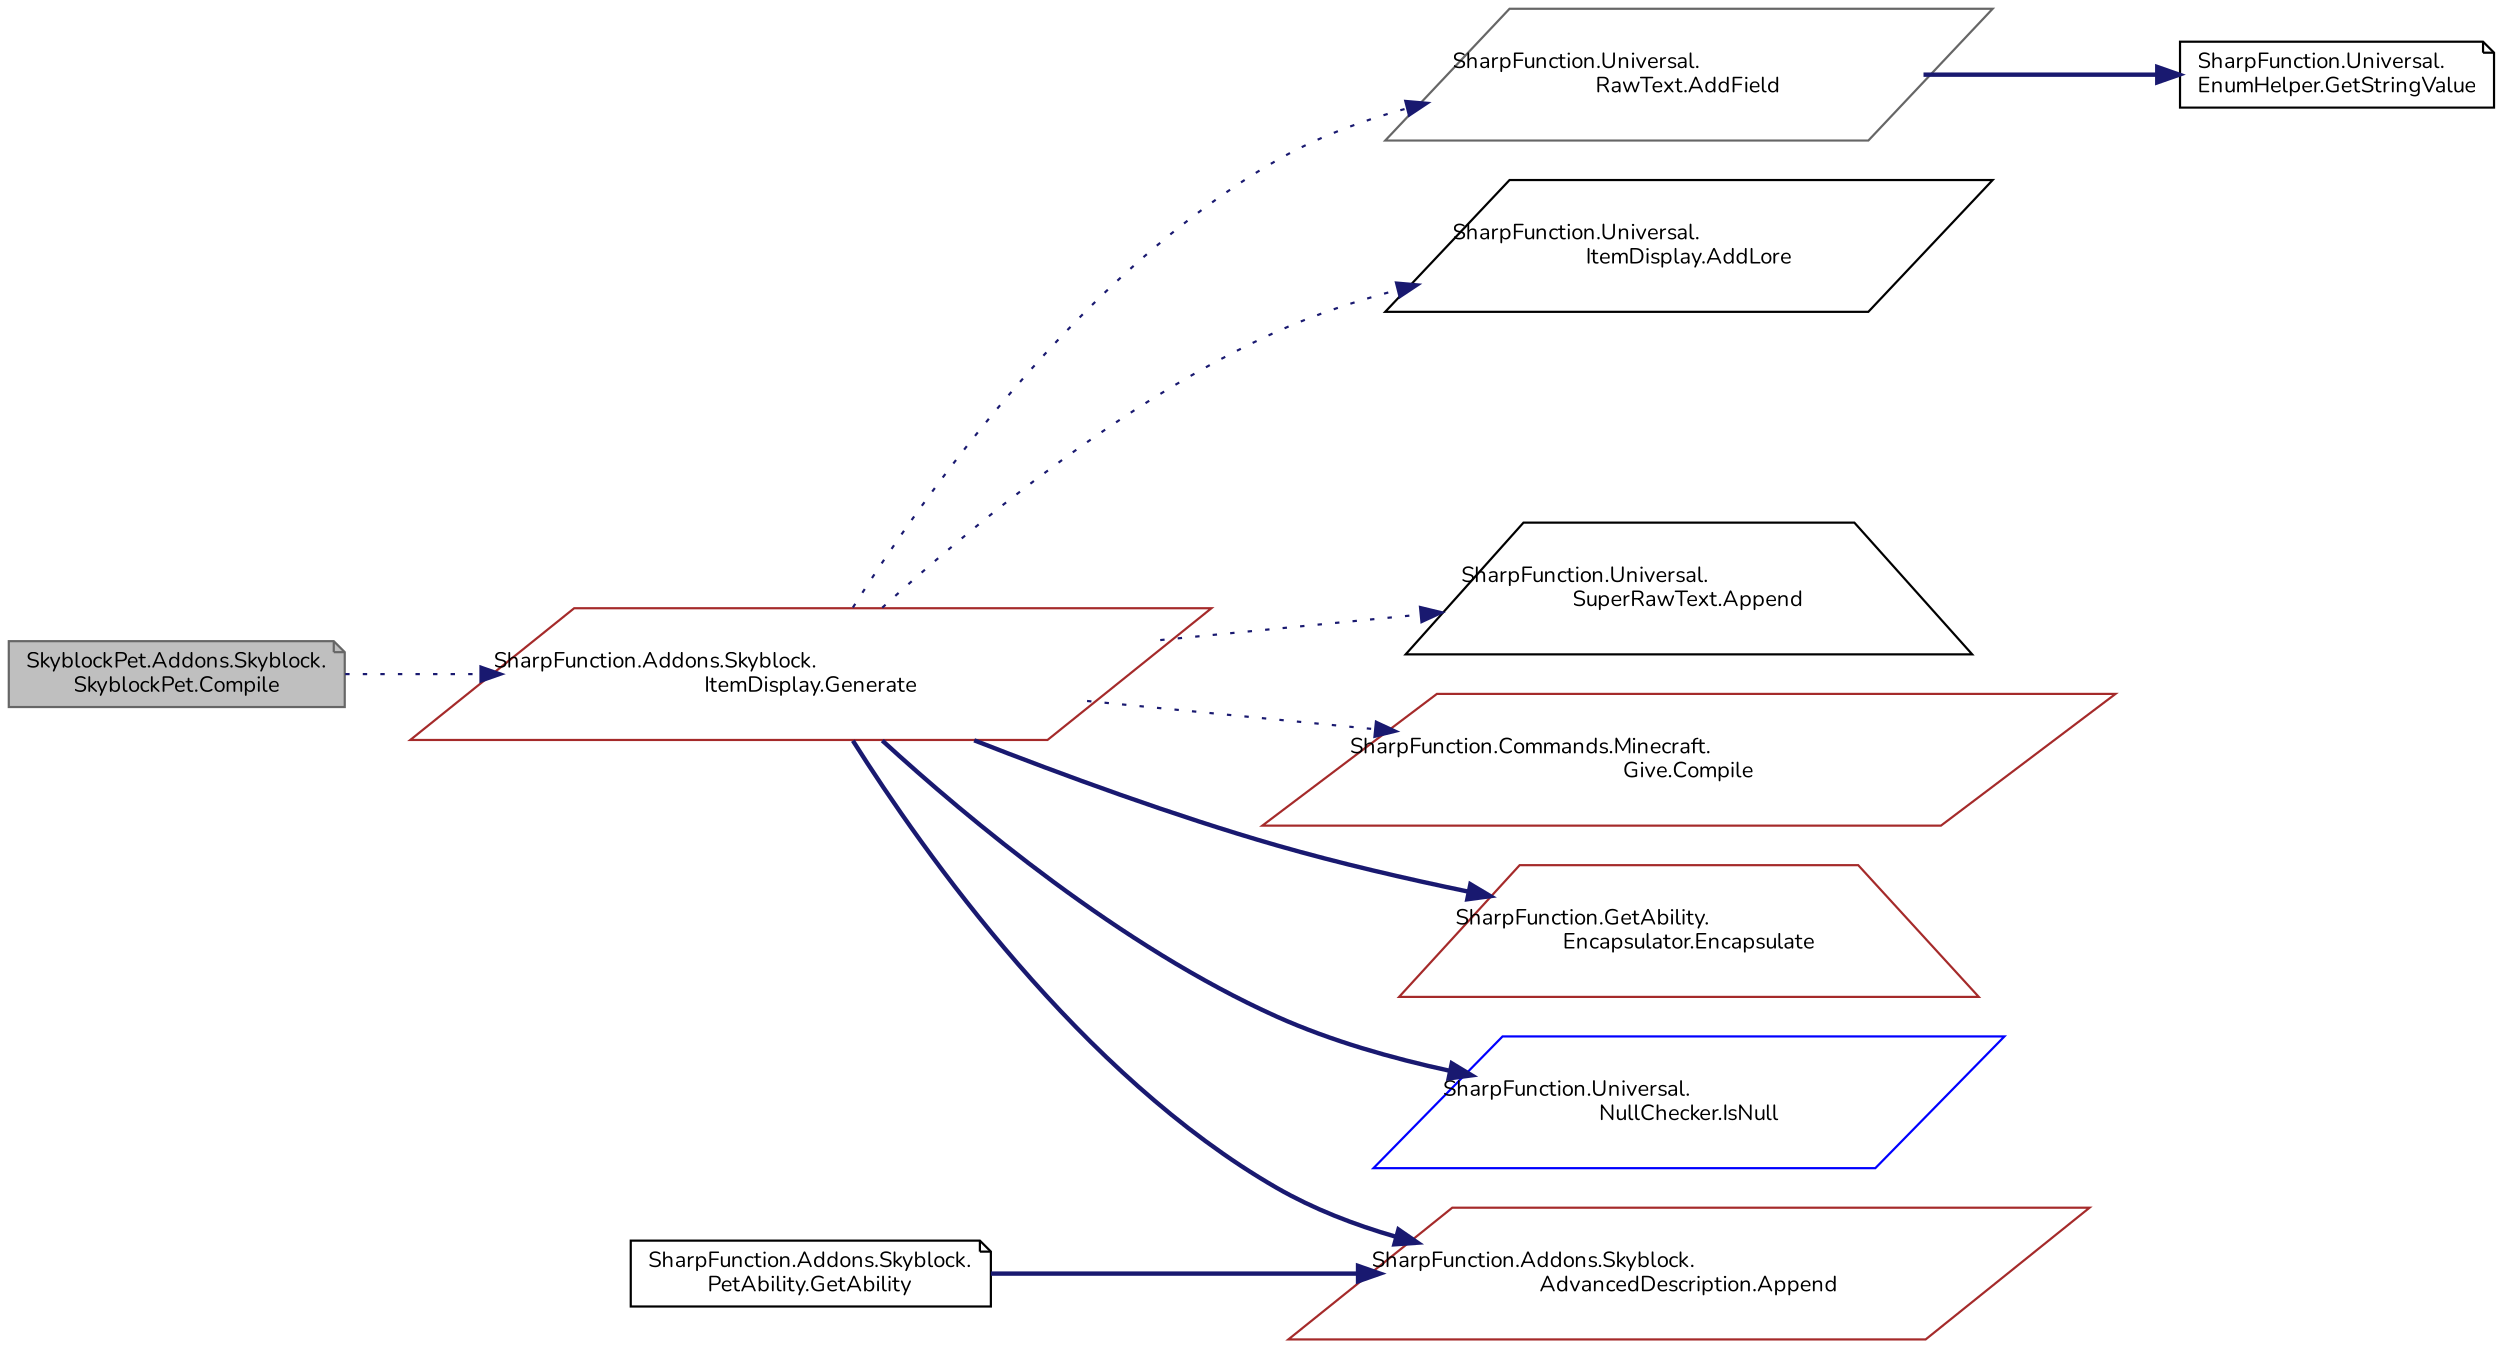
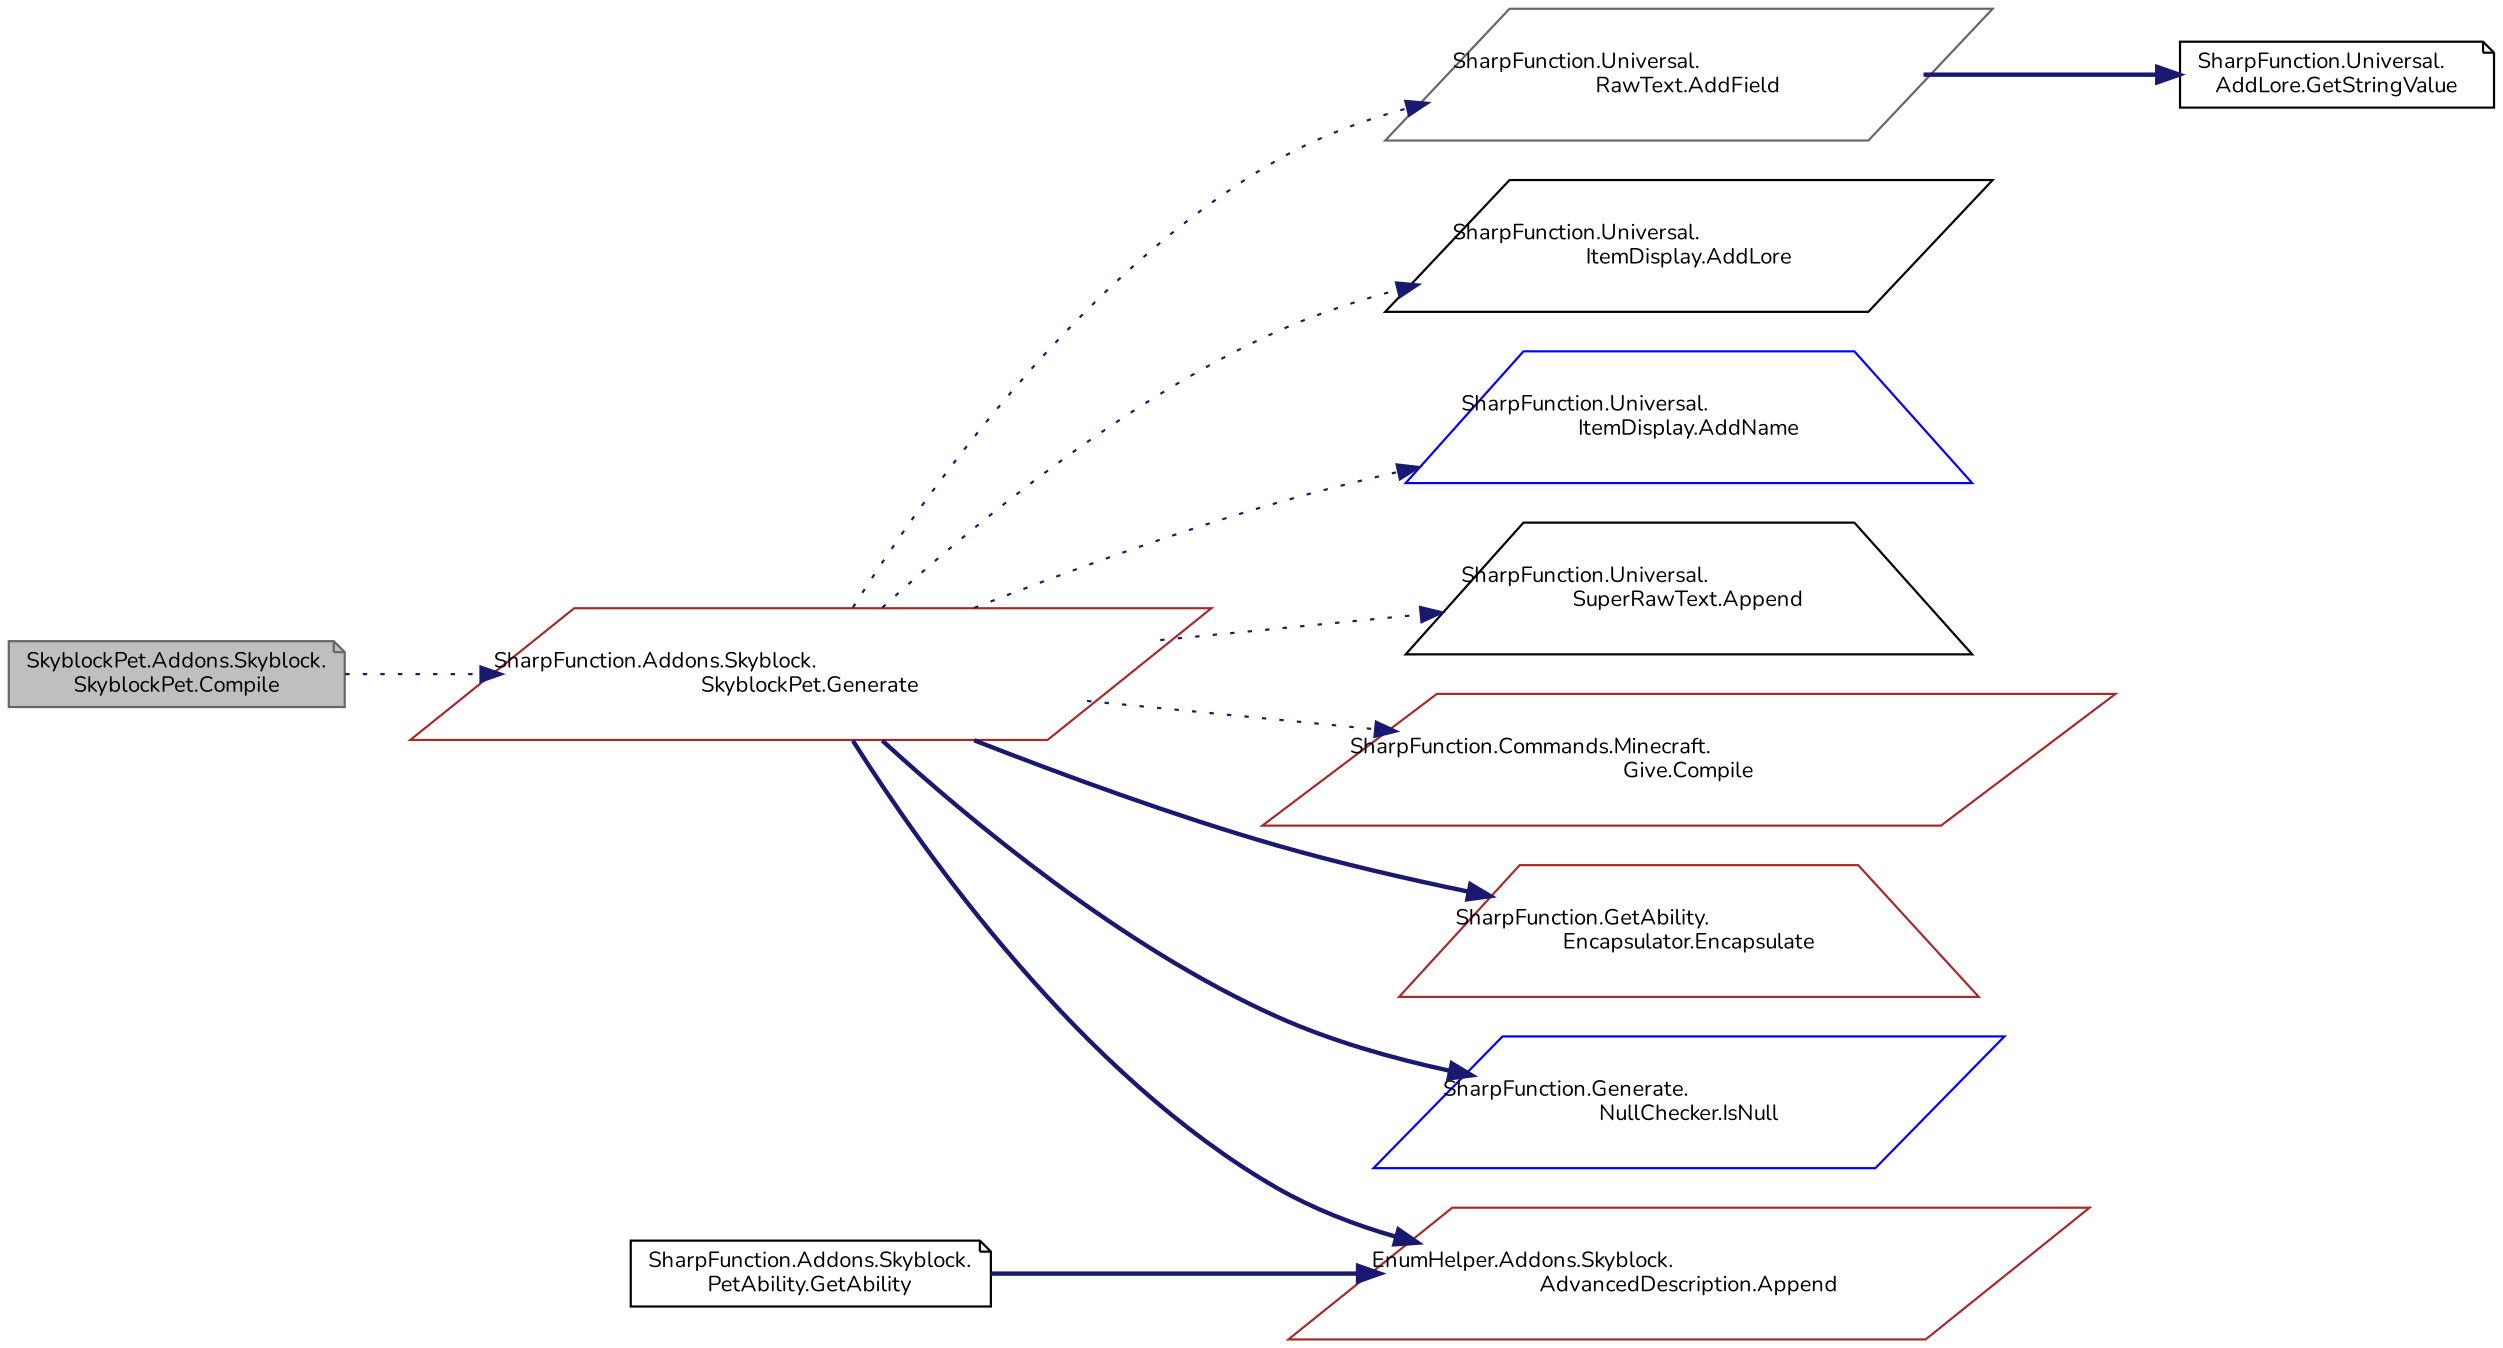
node "SharpFunction.Universal. EnumHelper.GetStringValue": label "SharpFunction.Universal. EnumHelper.GetStringValue" -> "SharpFunction.Universal. AddLore.GetStringValue"
node "SharpFunction.Universal. ItemDisplay.AddName": added
node "SharpFunction.Addons.Skyblock. ItemDisplay.Generate": label "SharpFunction.Addons.Skyblock. ItemDisplay.Generate" -> "SharpFunction.Addons.Skyblock. SkyblockPet.Generate"
node "SharpFunction.Universal. NullChecker.IsNull": label "SharpFunction.Universal. NullChecker.IsNull" -> "SharpFunction.Generate. NullChecker.IsNull"
node "SharpFunction.Addons.Skyblock. AdvancedDescription.Append": label "SharpFunction.Addons.Skyblock. AdvancedDescription.Append" -> "EnumHelper.Addons.Skyblock. AdvancedDescription.Append"
